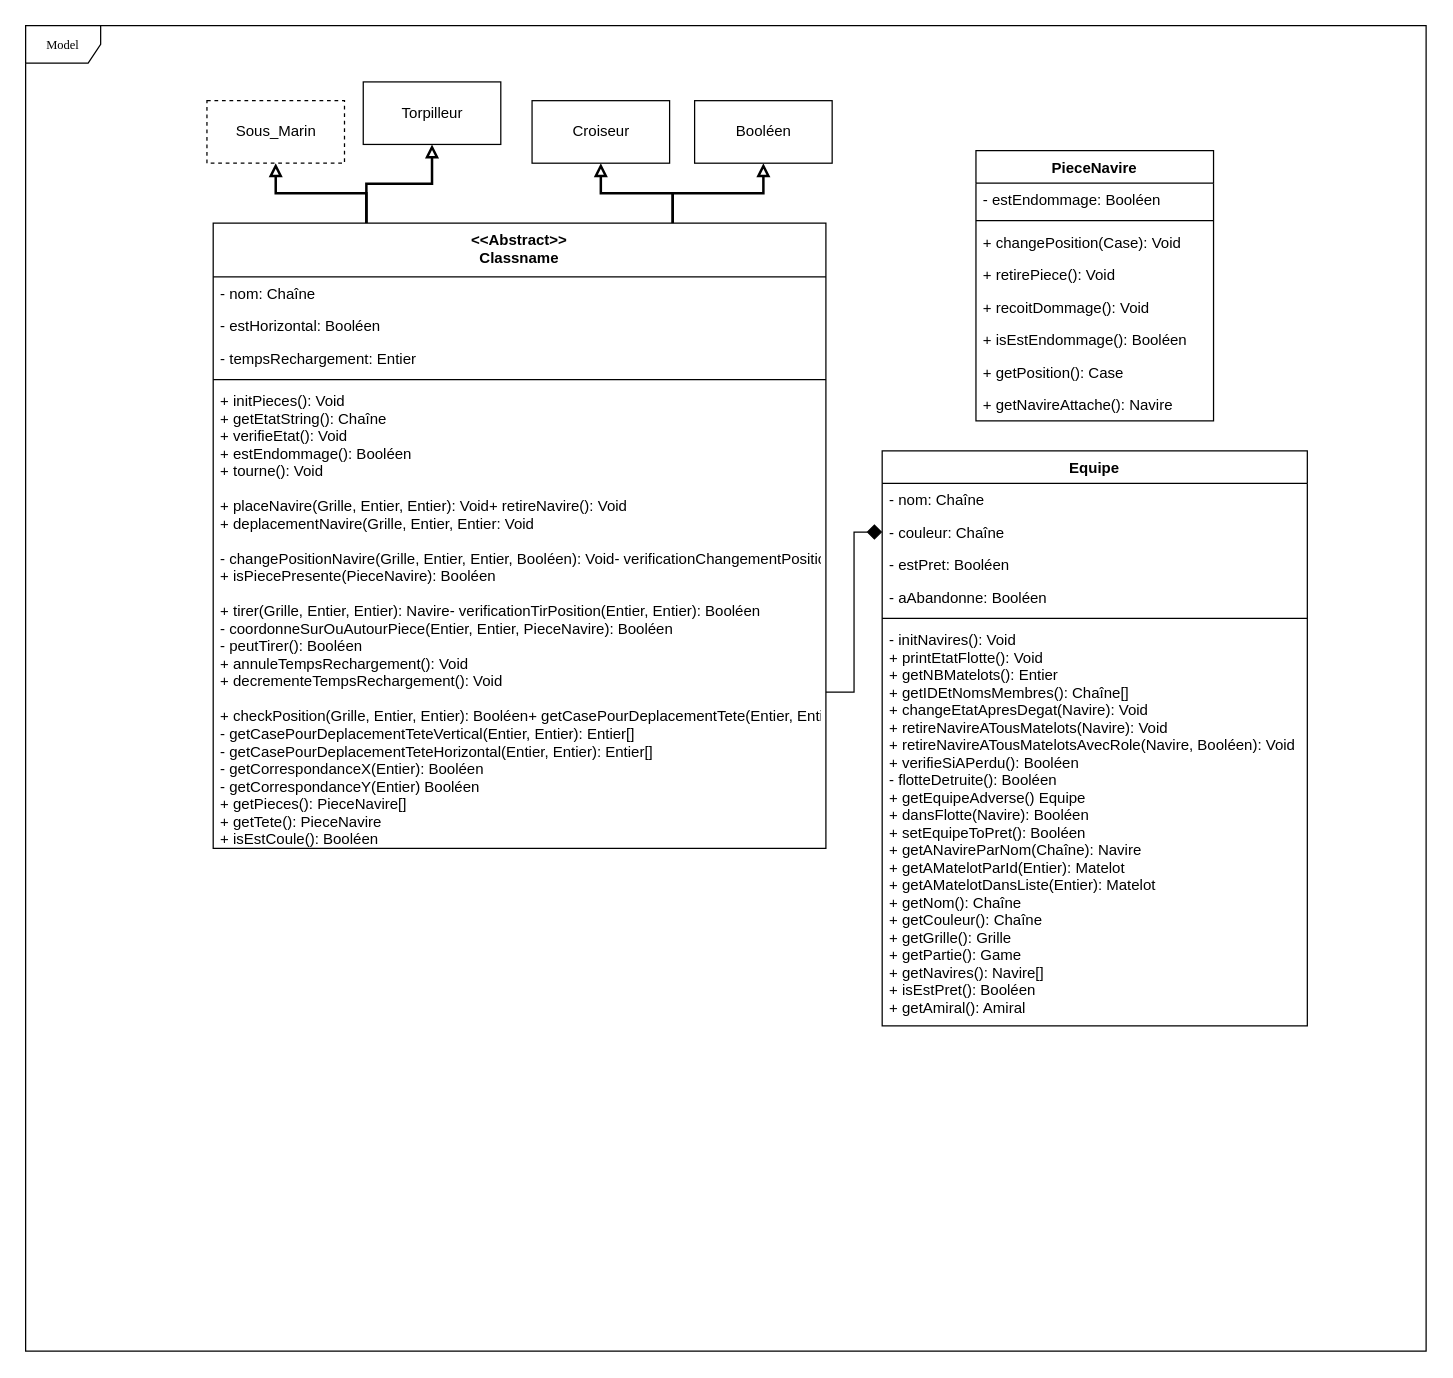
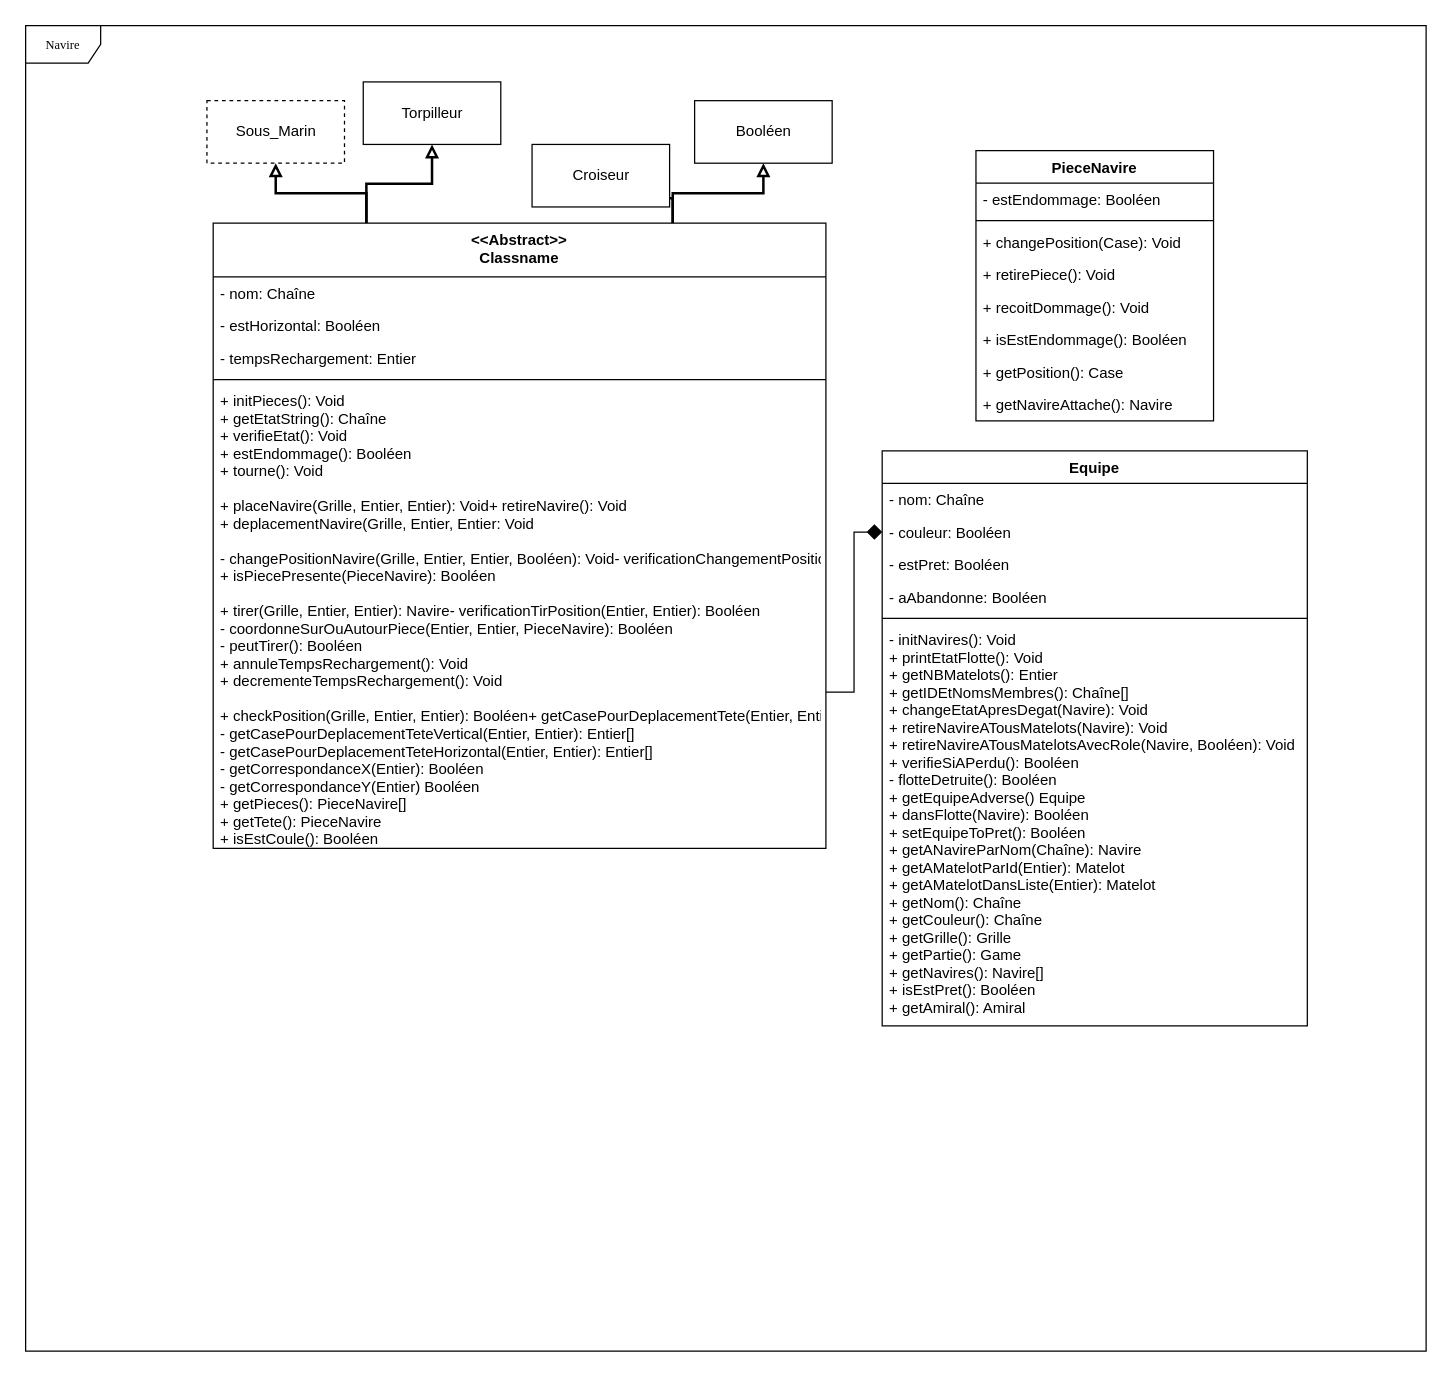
node "Model": label "Model" -> "Navire"
node "Croiseur": moved (601, 132) -> (601, 176)
node "- couleur: Chaîne": label "- couleur: Chaîne" -> "- couleur: Booléen"
